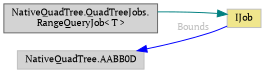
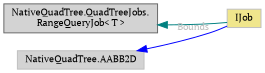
edge "NativeQuadTree.QuadTreeJobs. RangeQueryJob< T >" -> "IJob": reversed
node "NativeQuadTree.AABB0D": label "NativeQuadTree.AABB0D" -> "NativeQuadTree.AABB2D"
